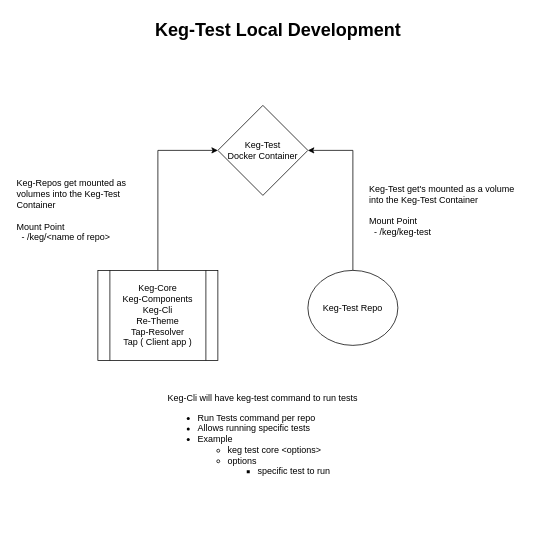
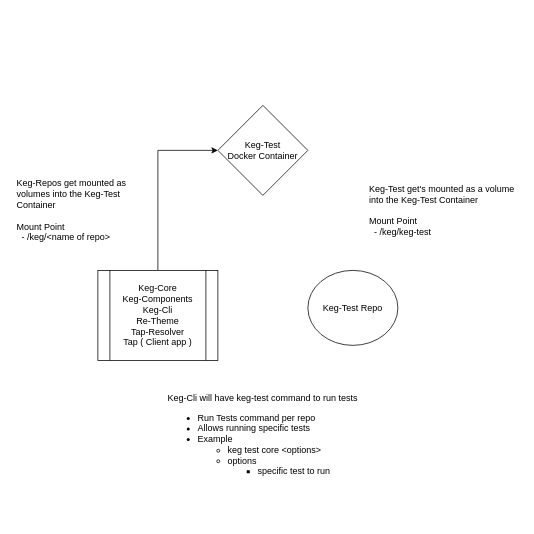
node "Keg-Test Local Development": removed
edge "Keg-Test Repo" -> "Keg-Test Docker Container": removed
